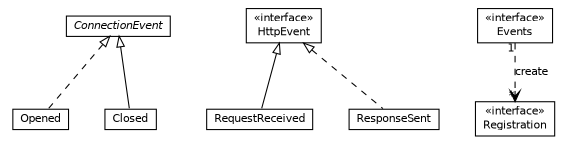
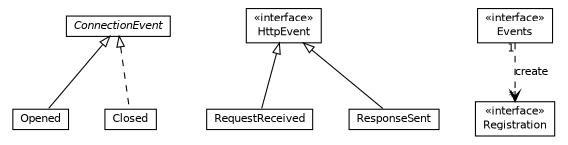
edge "Opened" -> "ConnectionEvent": style dashed -> solid
edge "Closed" -> "ConnectionEvent": style solid -> dashed
edge "ResponseSent" -> "HttpEvent": style dashed -> solid
